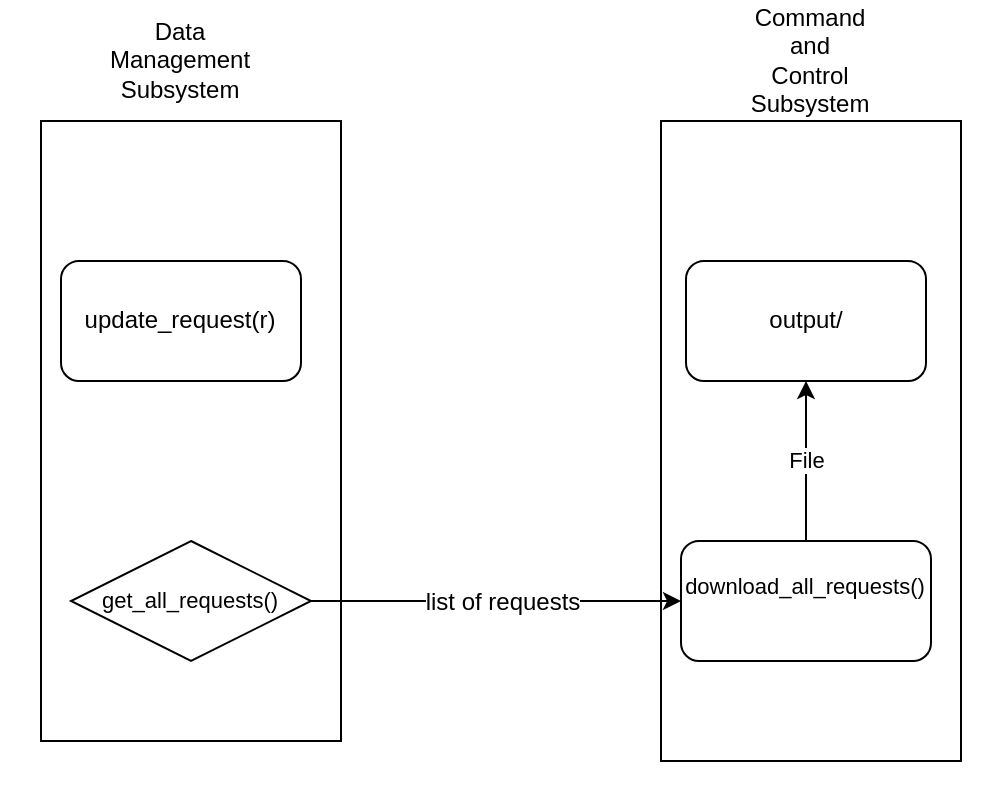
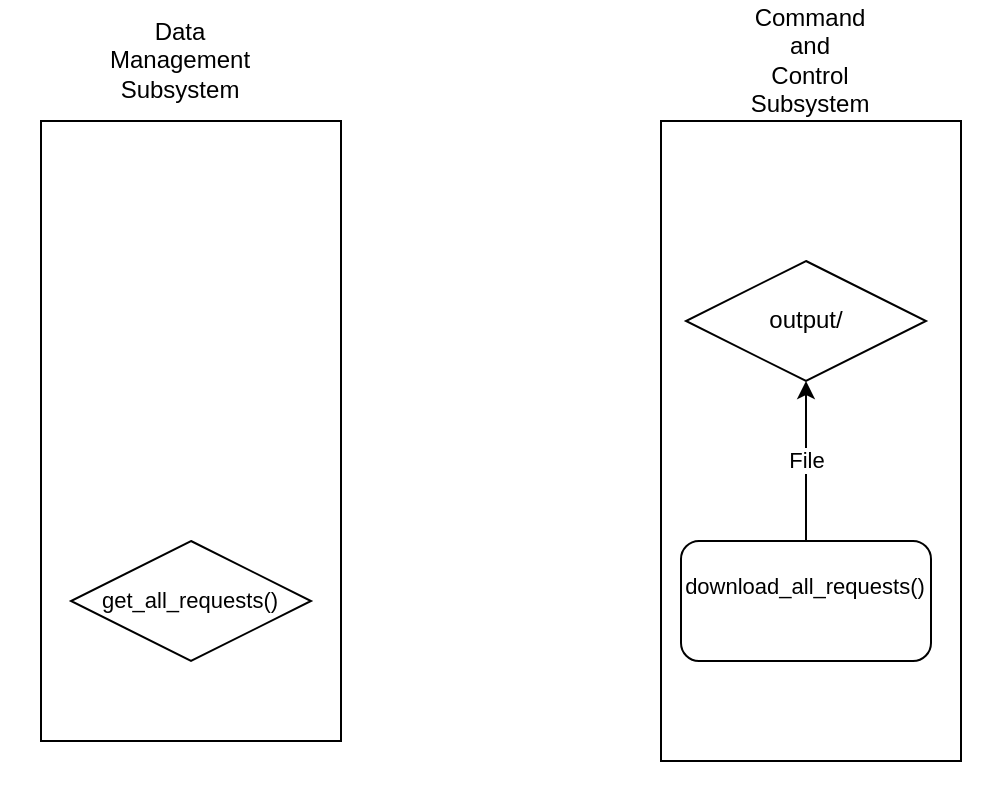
node "update_request(r)": removed
node "output/": shape rounded rectangle -> diamond
edge "get_all_requests()" -> "download_all_requests()": removed, label "list of requests"
